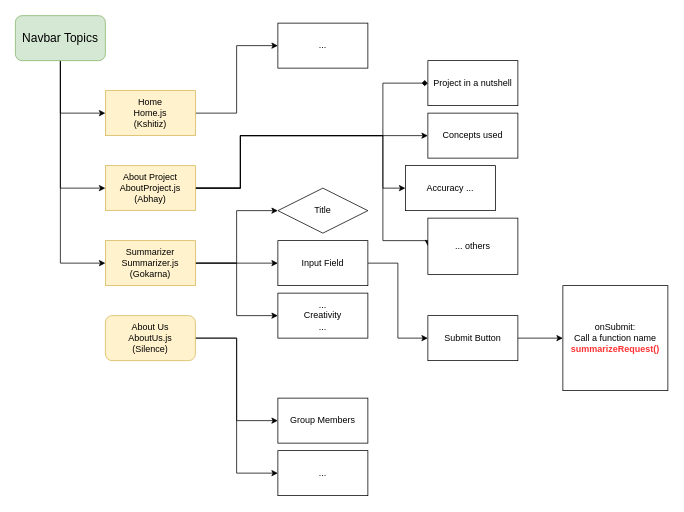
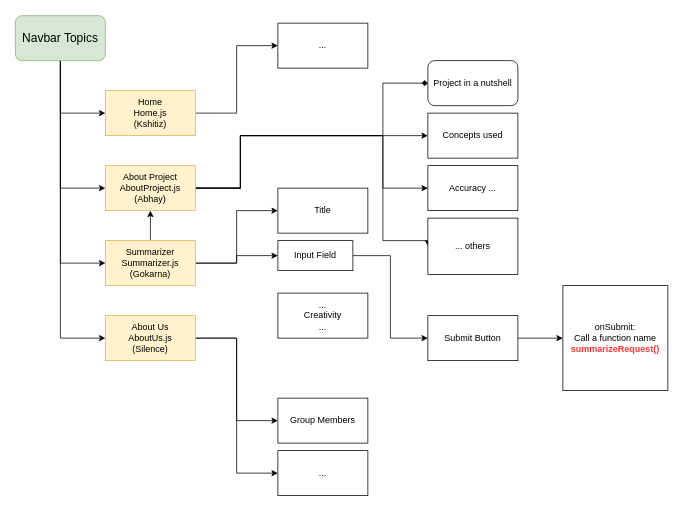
node "Project in a nutshell": shape rectangle -> rounded rectangle
node "Accuracy ...": moved (450, 188) -> (473, 188)
node "Title": shape diamond -> rectangle
node "Input Field": size 90x45 -> 75x30
edge "Navbar Topics" -> "About Us AboutUs.js (Silence)": added
edge "Summarizer Summarizer.js (Gokarna)" -> "... Creativity ...": now "Summarizer Summarizer.js (Gokarna)" -> "About Project AboutProject.js (Abhay)"
node "About Us AboutUs.js (Silence)": shape rounded rectangle -> rectangle
